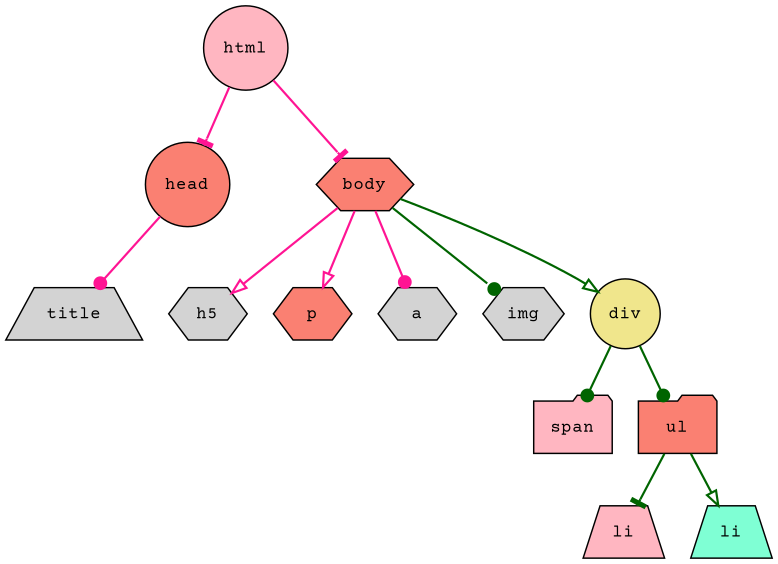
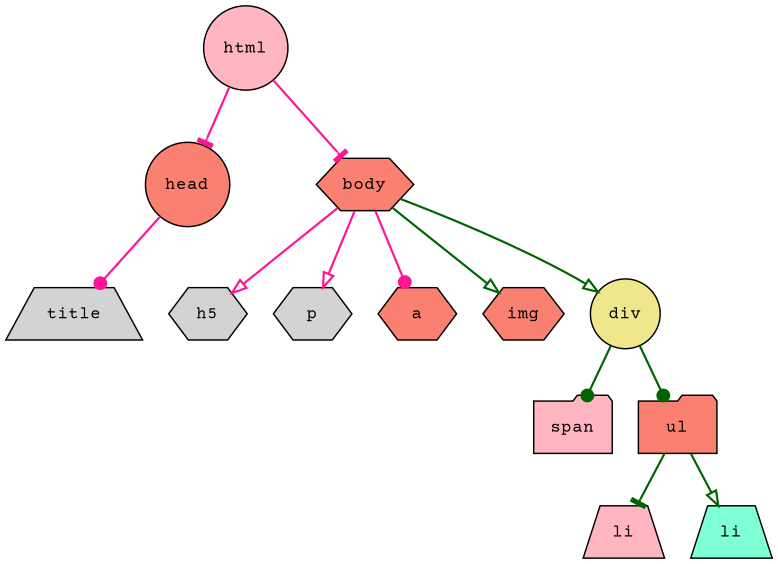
edge "body" -> "img": arrowhead dot -> onormal
node "p": fillcolor salmon -> lightgrey
node "a": fillcolor lightgrey -> salmon
node "img": fillcolor lightgrey -> salmon
